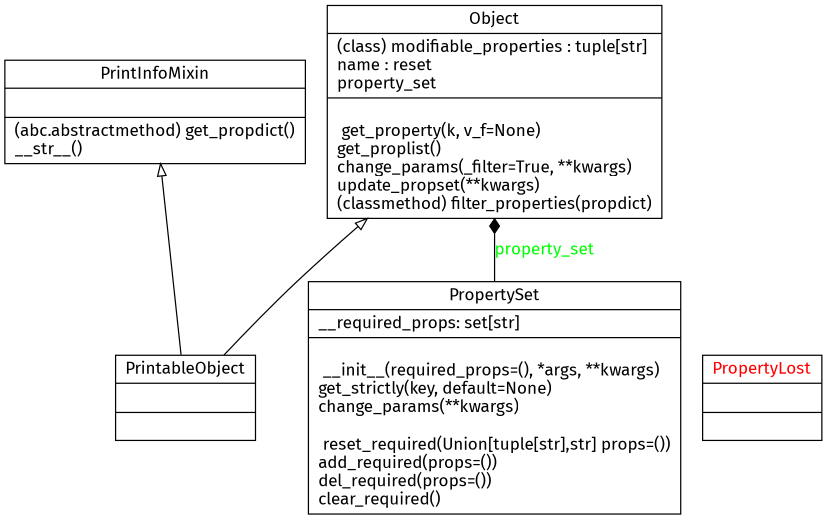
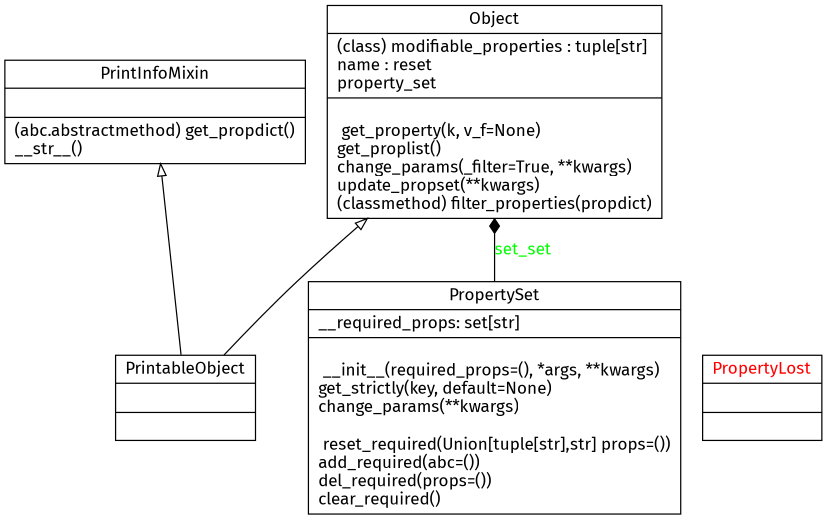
edge "PropertySet" -> "Object": label "property_set" -> "set_set"
node "PropertySet": text "add_required(props=())" -> "add_required(abc=())"
